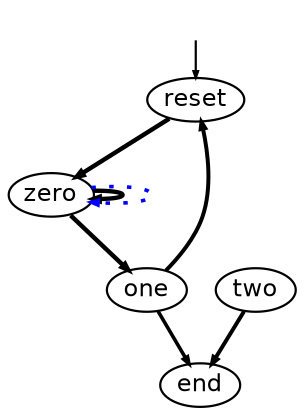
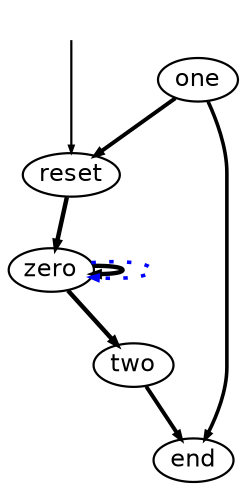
edge "zero" -> "one": now "zero" -> "two"
